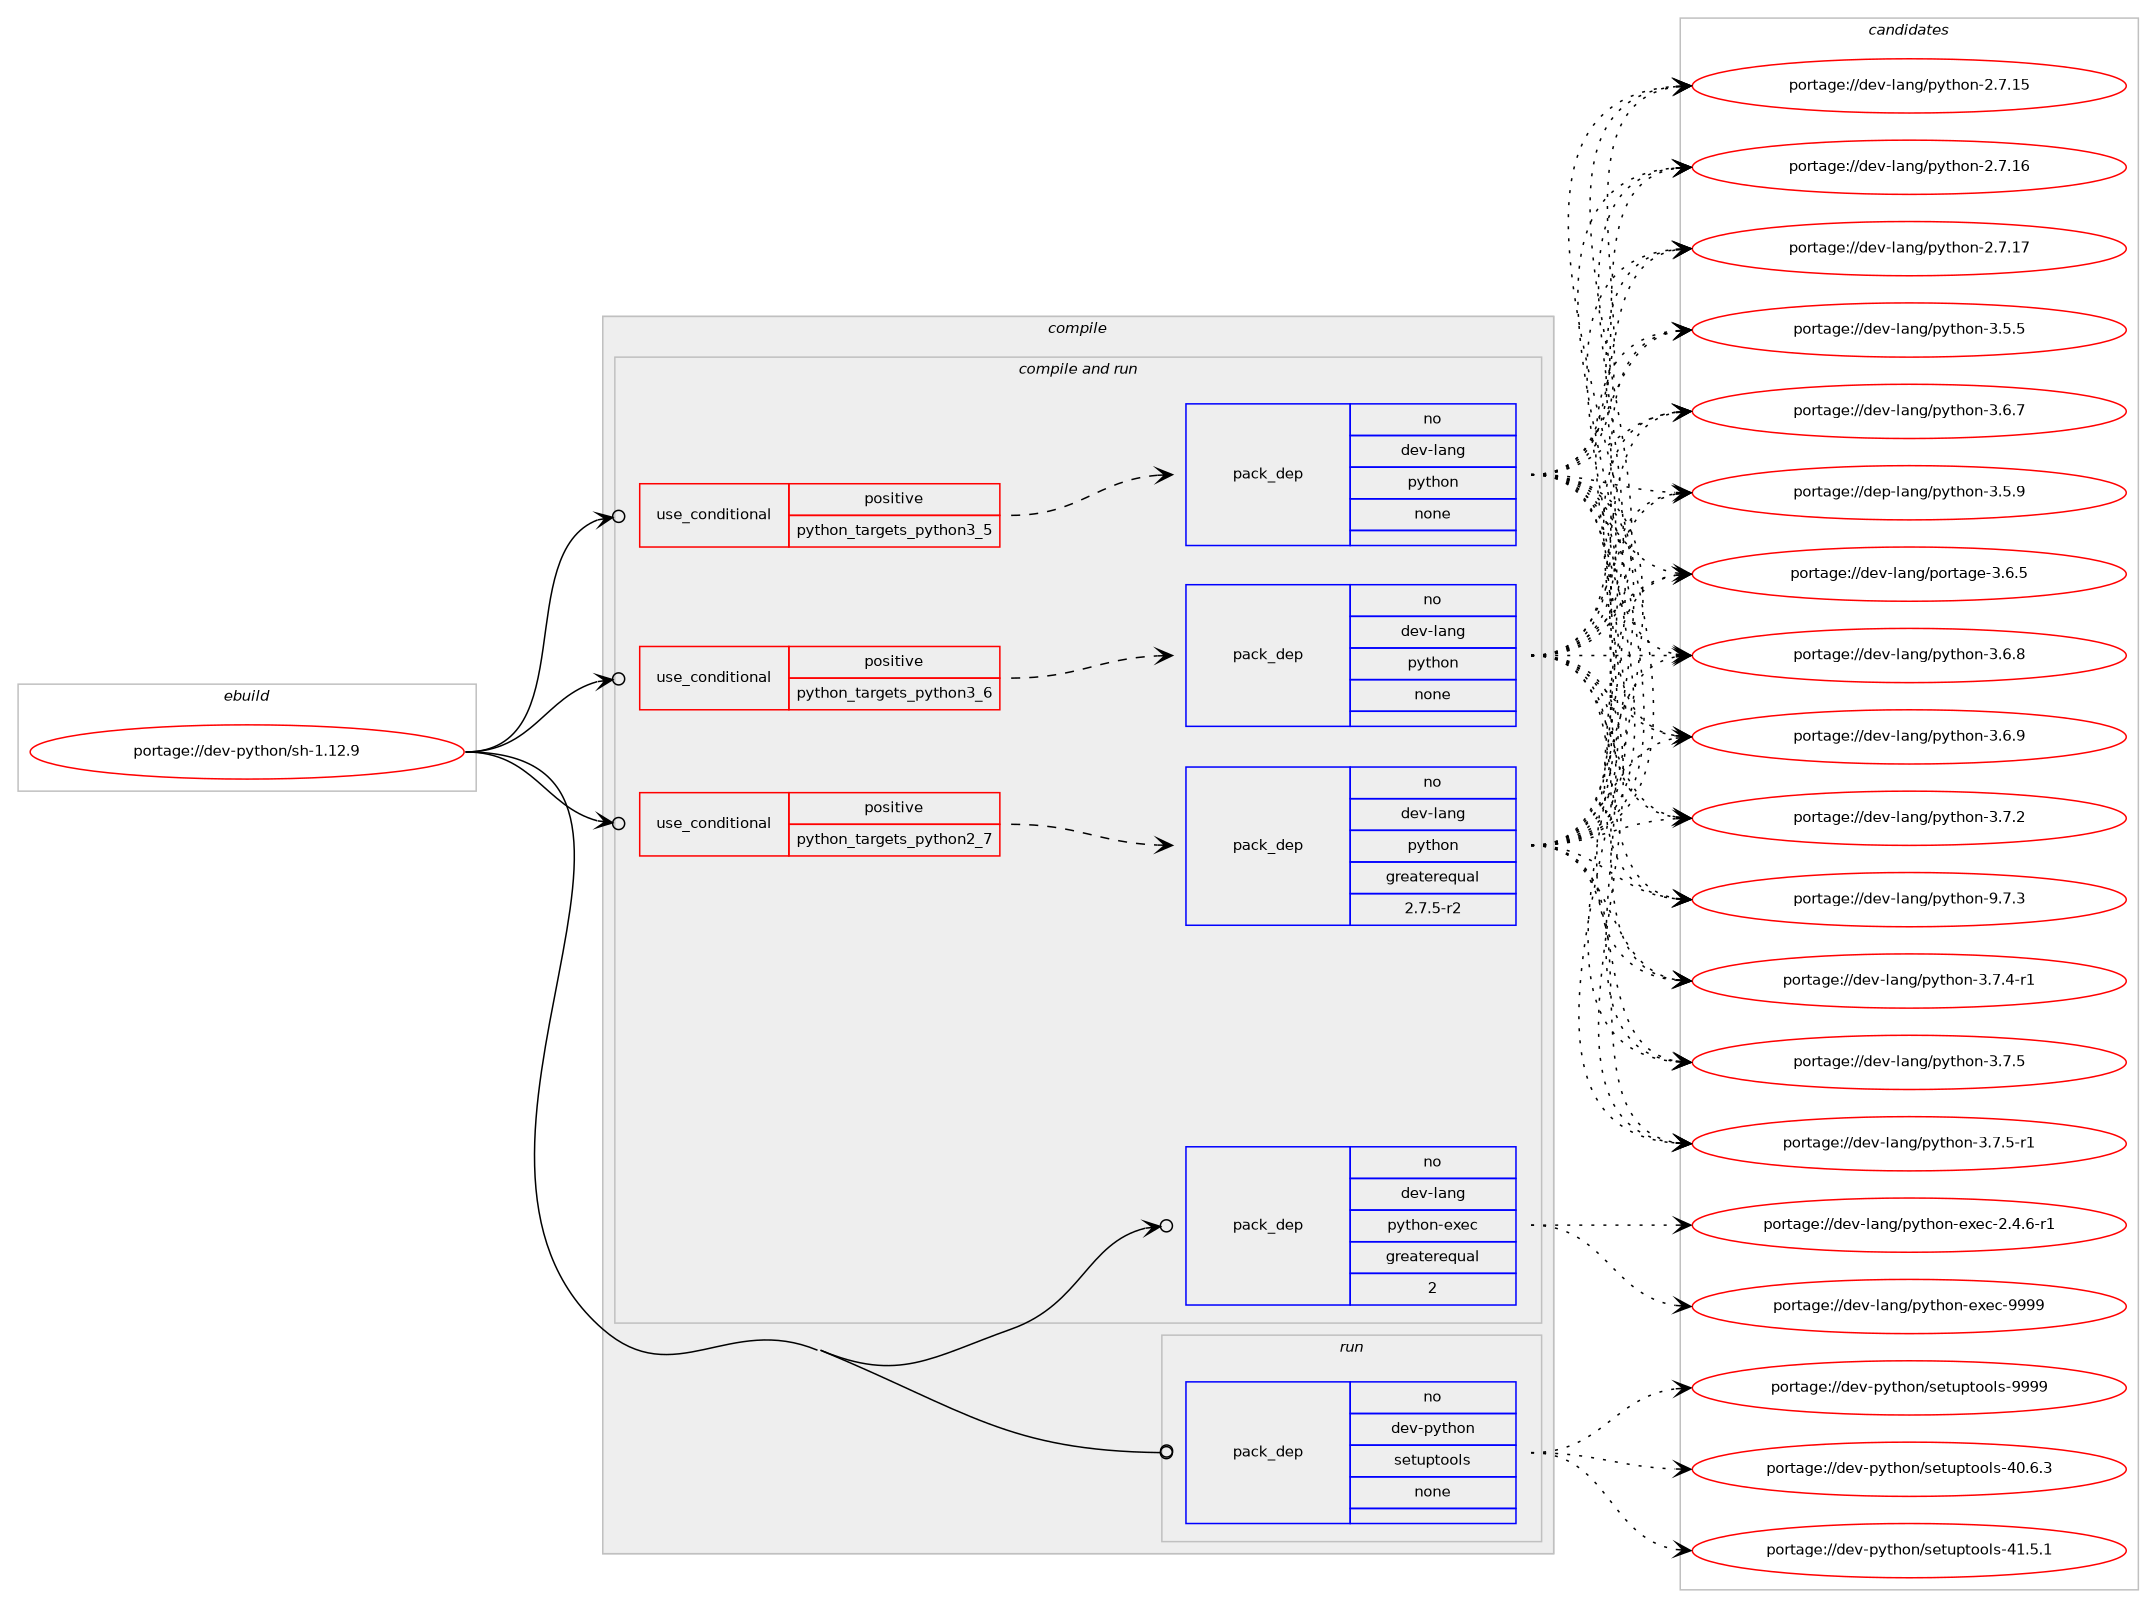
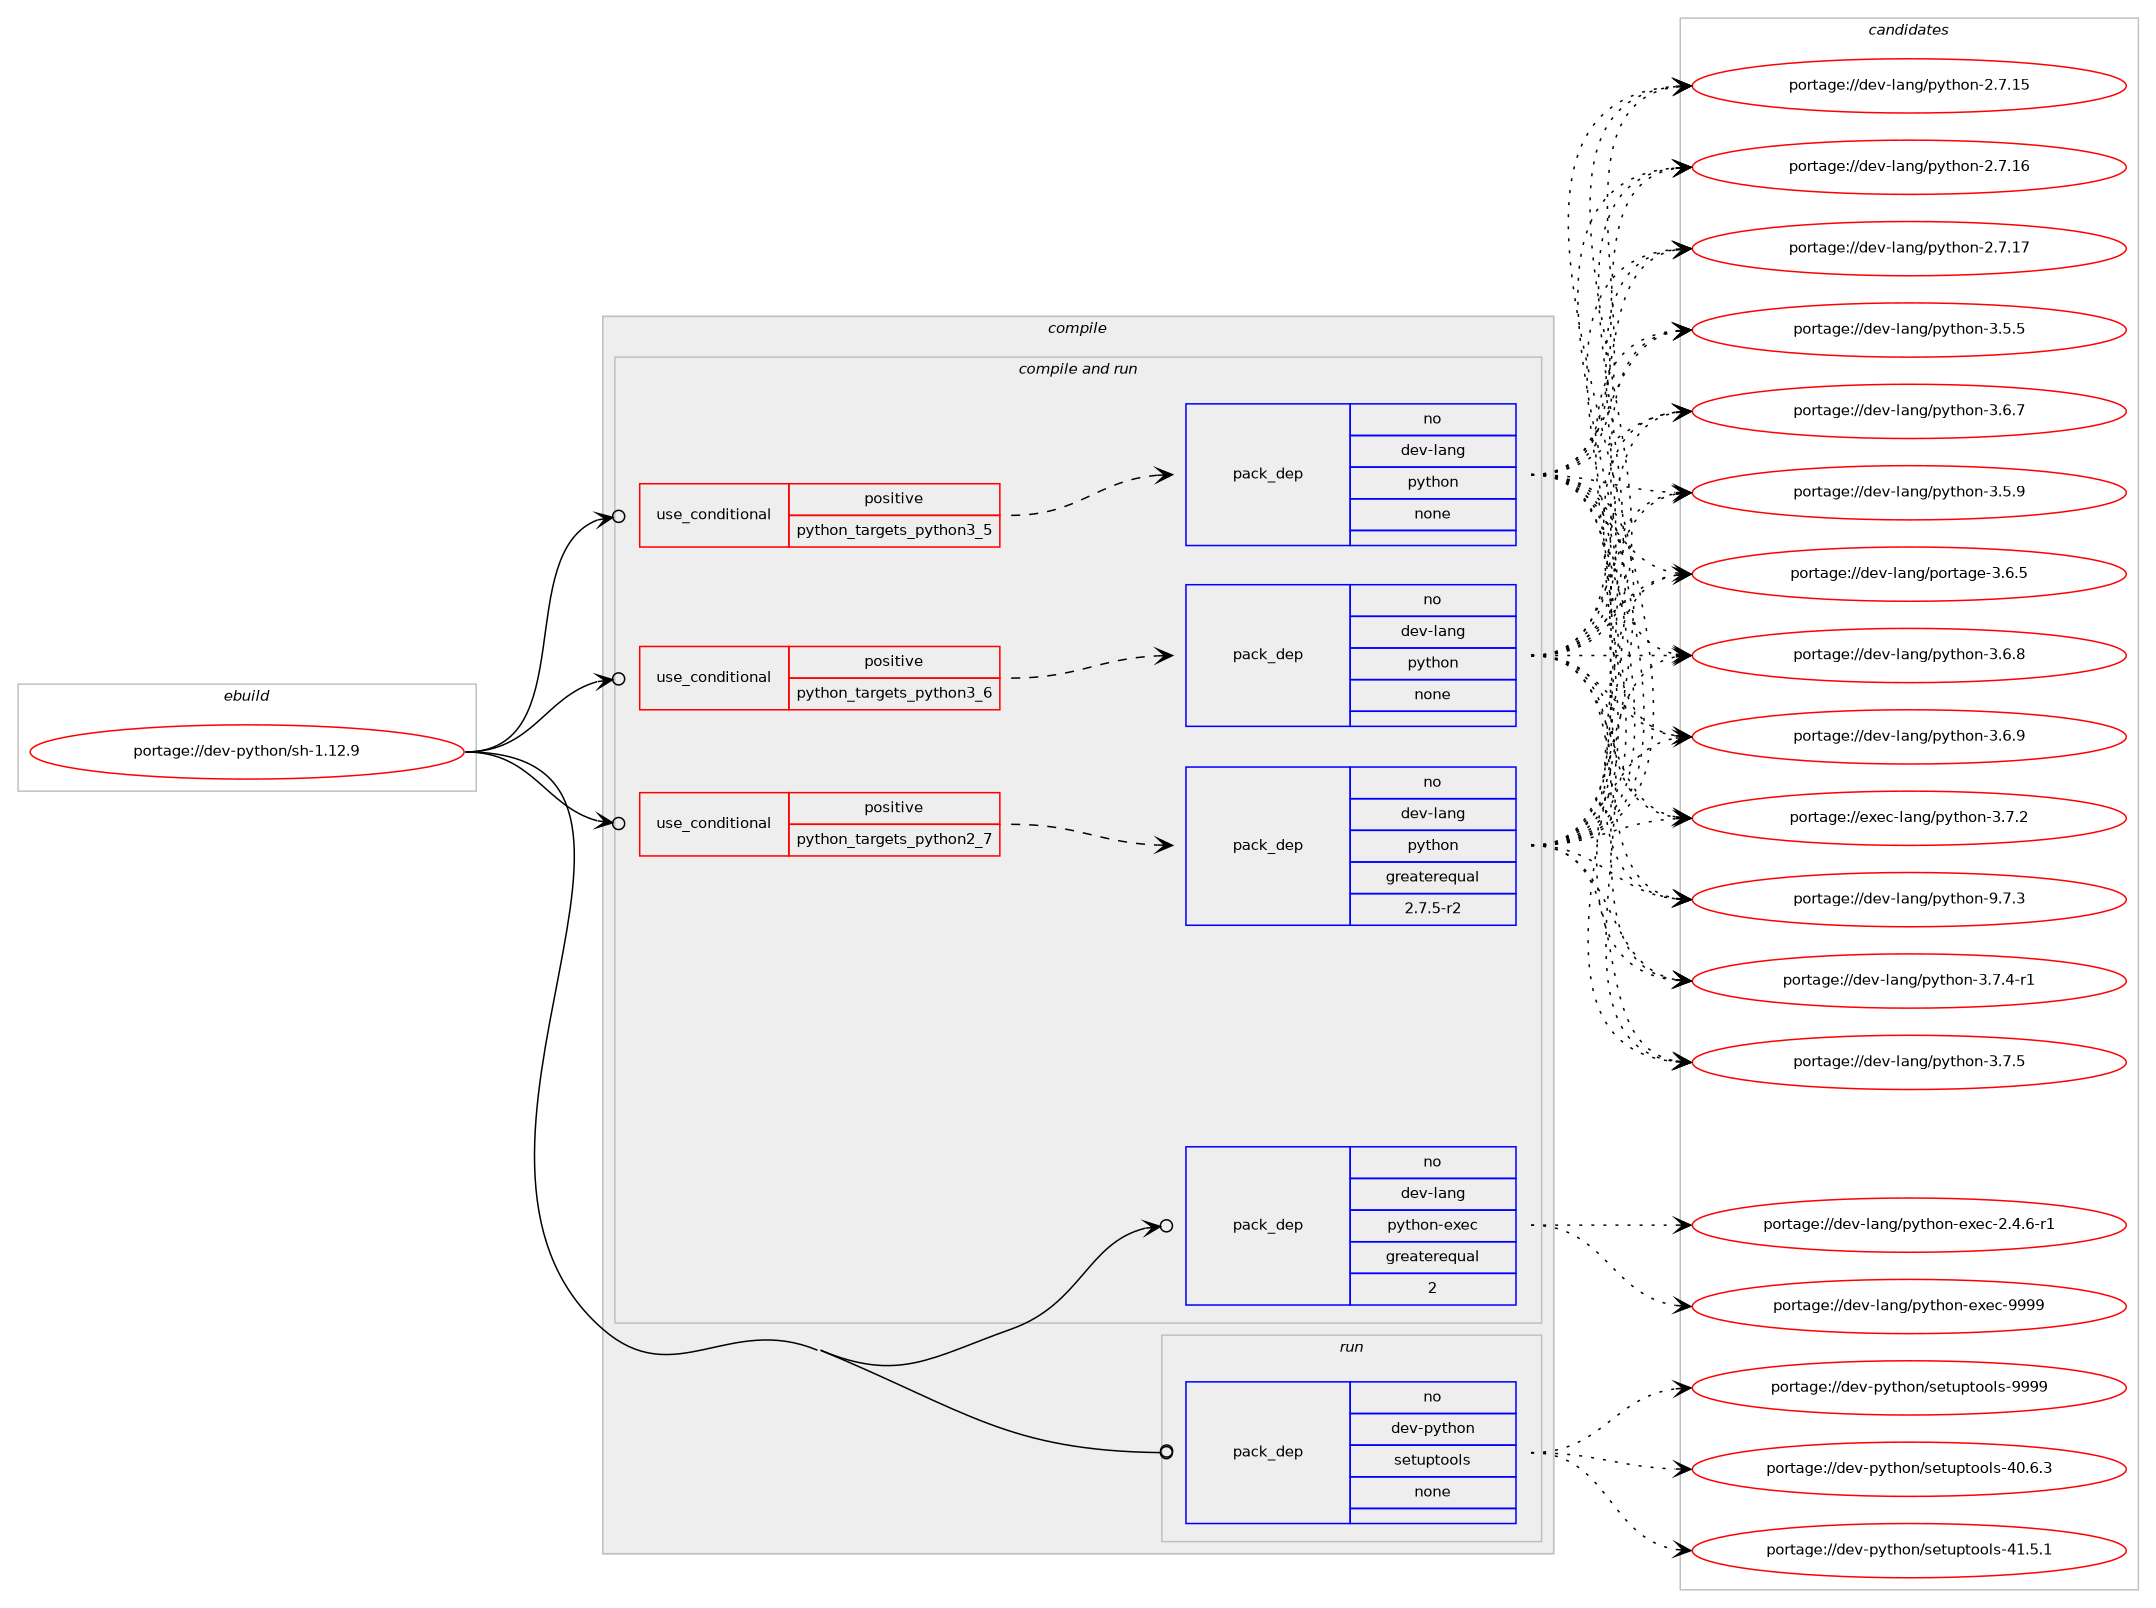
node "portage://dep-lang/python-3.5.9": label "portage://dep-lang/python-3.5.9" -> "portage://dev-lang/python-3.5.9"
node "portage://dev-lang/python-3.7.2": label "portage://dev-lang/python-3.7.2" -> "portage://exec-lang/python-3.7.2"
node "portage://dev-lang/python-3.7.5-r1": removed
